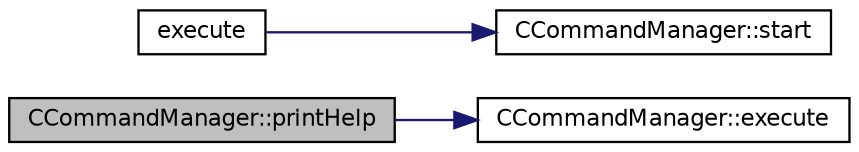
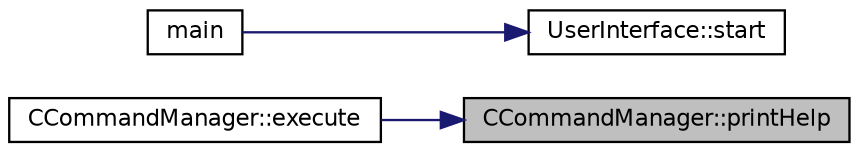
node "execute": label "execute" -> "main"
node "CCommandManager::start": label "CCommandManager::start" -> "UserInterface::start"
edge "CCommandManager::printHelp" -> "CCommandManager::execute": reversed
